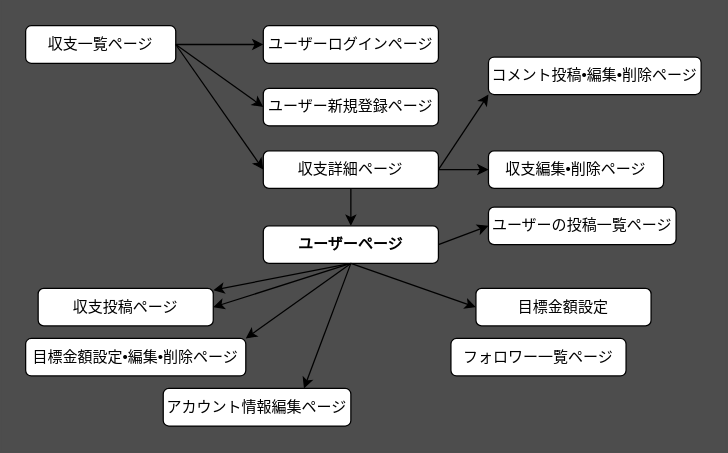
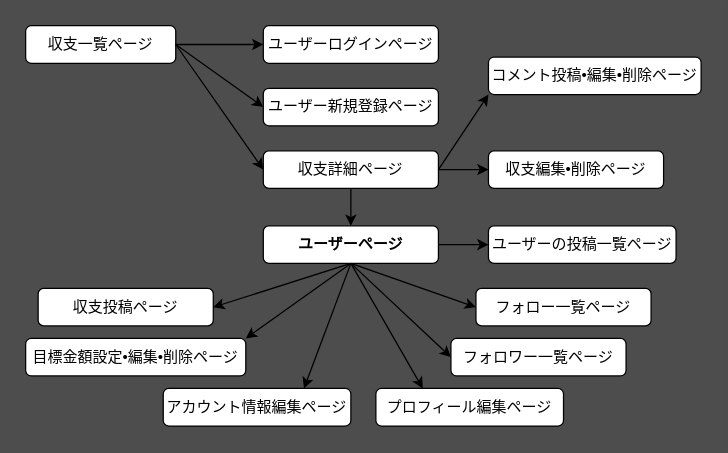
node "ユーザーの投稿一覧ページ": moved (582, 226) -> (582, 244)
edge "ユーザーページ" -> "収支投稿ページ": now "ユーザーページ" -> "フォロワー一覧ページ"
node "目標金額設定": label "目標金額設定" -> "フォロー一覧ページ"
edge "ユーザーページ" -> "プロフィール編集ページ": added
node "プロフィール編集ページ": added
